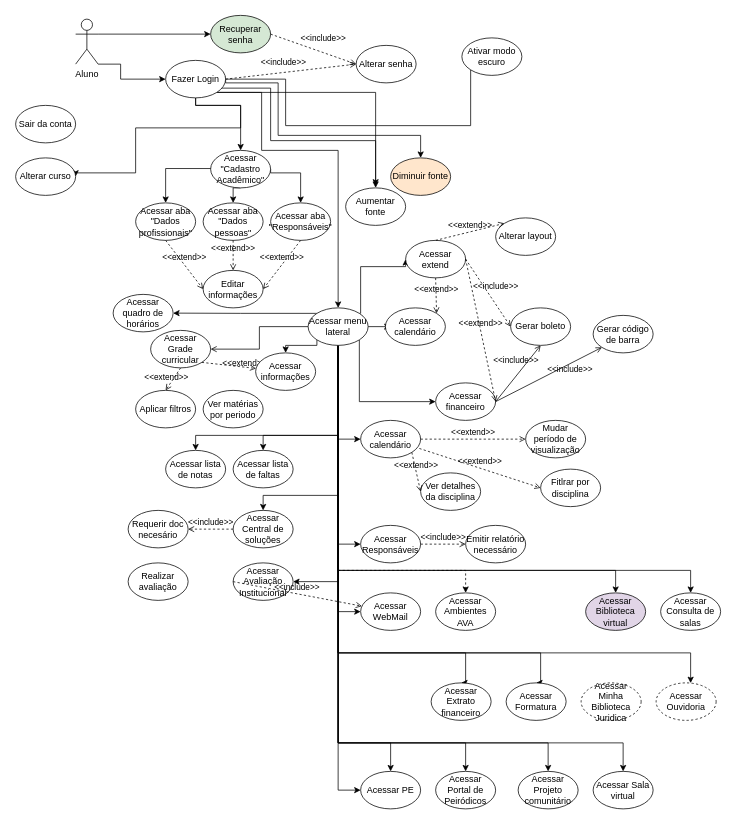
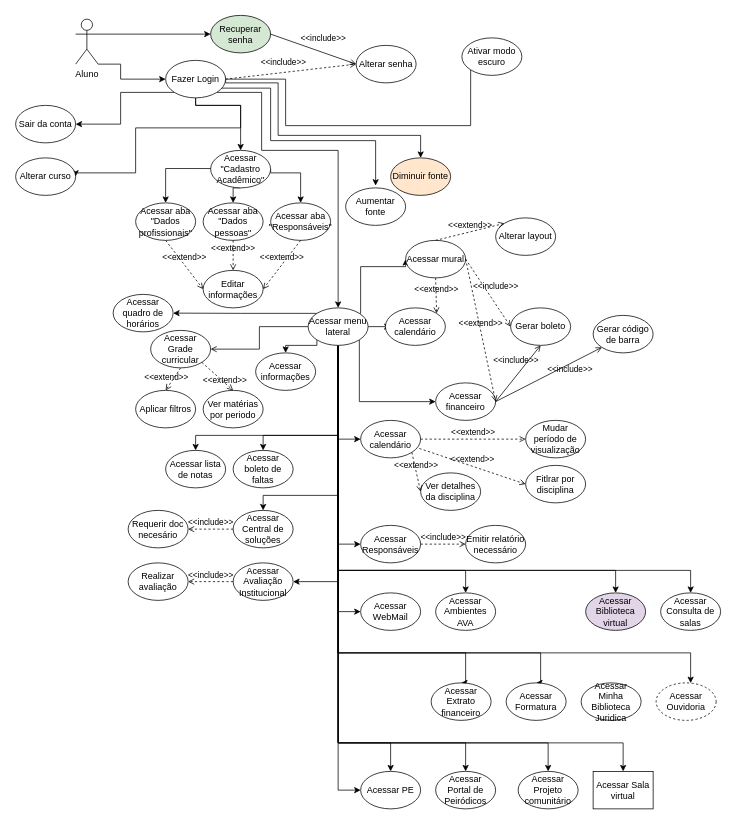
edge "Recuperar senha" -> "Alterar senha": style dashed -> solid
edge "Fazer Login" -> "Aumentar fonte": now "Fazer Login" -> "Sair da conta"
node "Acessar extend": label "Acessar extend" -> "Acessar mural"
edge "Acessar Grade curricular" -> "Acessar informações": now "Acessar Grade curricular" -> "Ver matérias por periodo"
node "Acessar lista de faltas": label "Acessar lista de faltas" -> "Acessar boleto de faltas"
node "Fitlrar por disciplina": moved (570, 488) -> (555, 484)
edge "Acessar menu lateral" -> "Acessar Ambientes AVA": style dashed -> solid
edge "Acessar Avaliação Institucional" -> "Acessar WebMail": now "Acessar Avaliação Institucional" -> "Realizar avaliação"
node "Acessar Minha Biblioteca Juridica": style dashed -> solid
node "Acessar Sala virtual": shape ellipse -> rectangle
